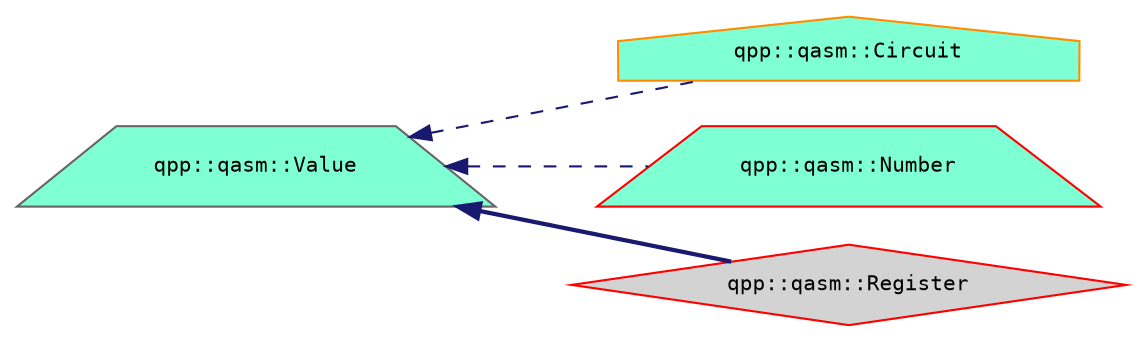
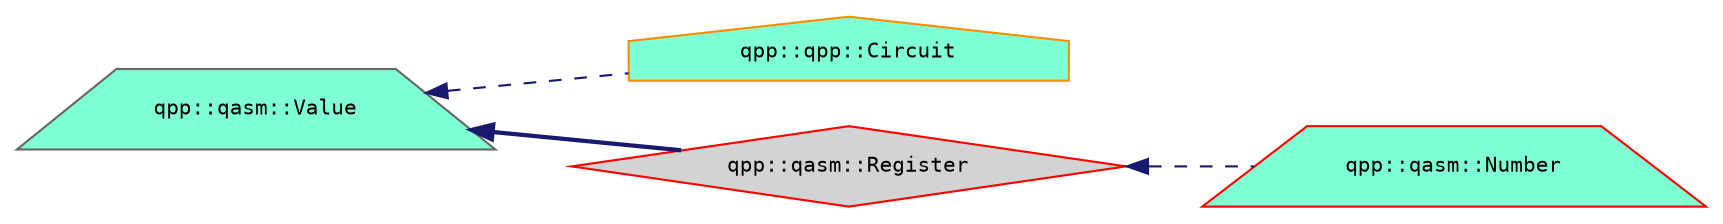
node "qpp::qasm::Circuit": label "qpp::qasm::Circuit" -> "qpp::qpp::Circuit"
edge "qpp::qasm::Number" -> "qpp::qasm::Value": now "qpp::qasm::Number" -> "qpp::qasm::Register"
